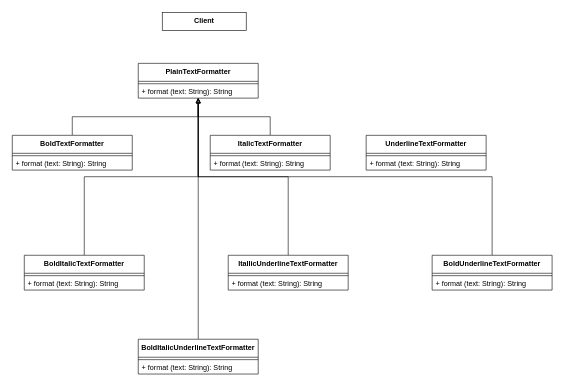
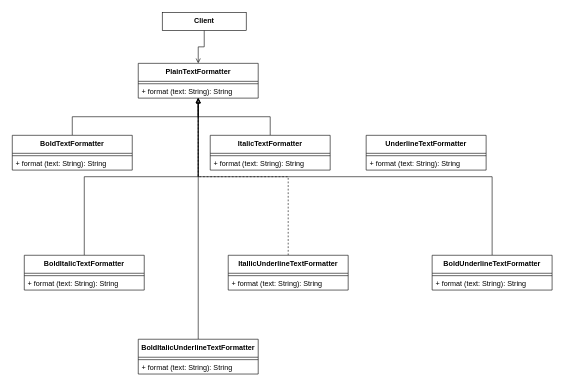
edge "Client" -> "PlainTextFormatter": added
edge "ItallicUnderlineTextFormatter" -> "PlainTextFormatter": style solid -> dashed
